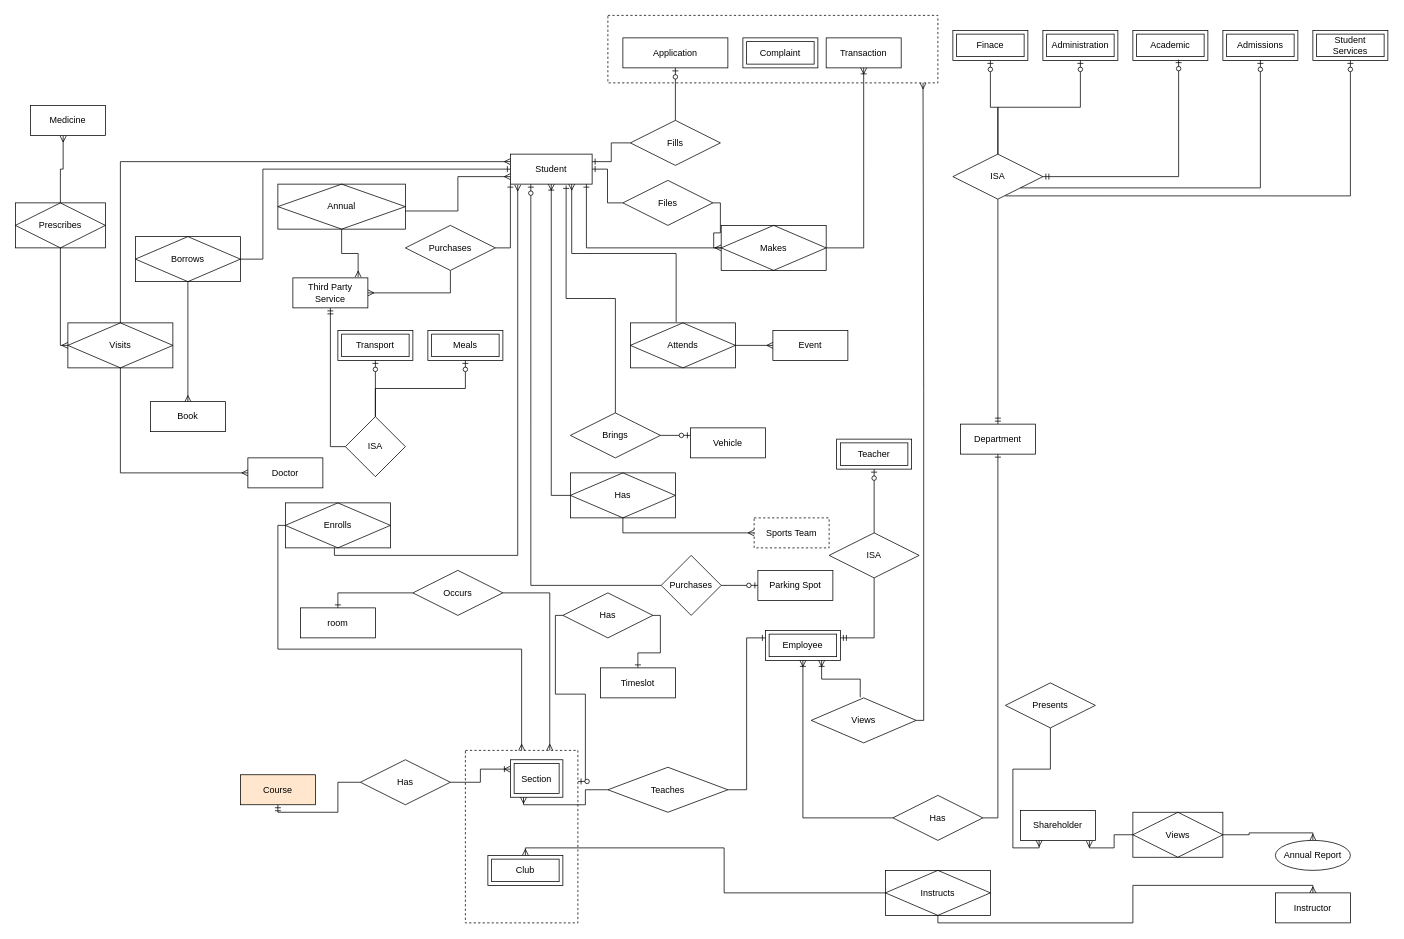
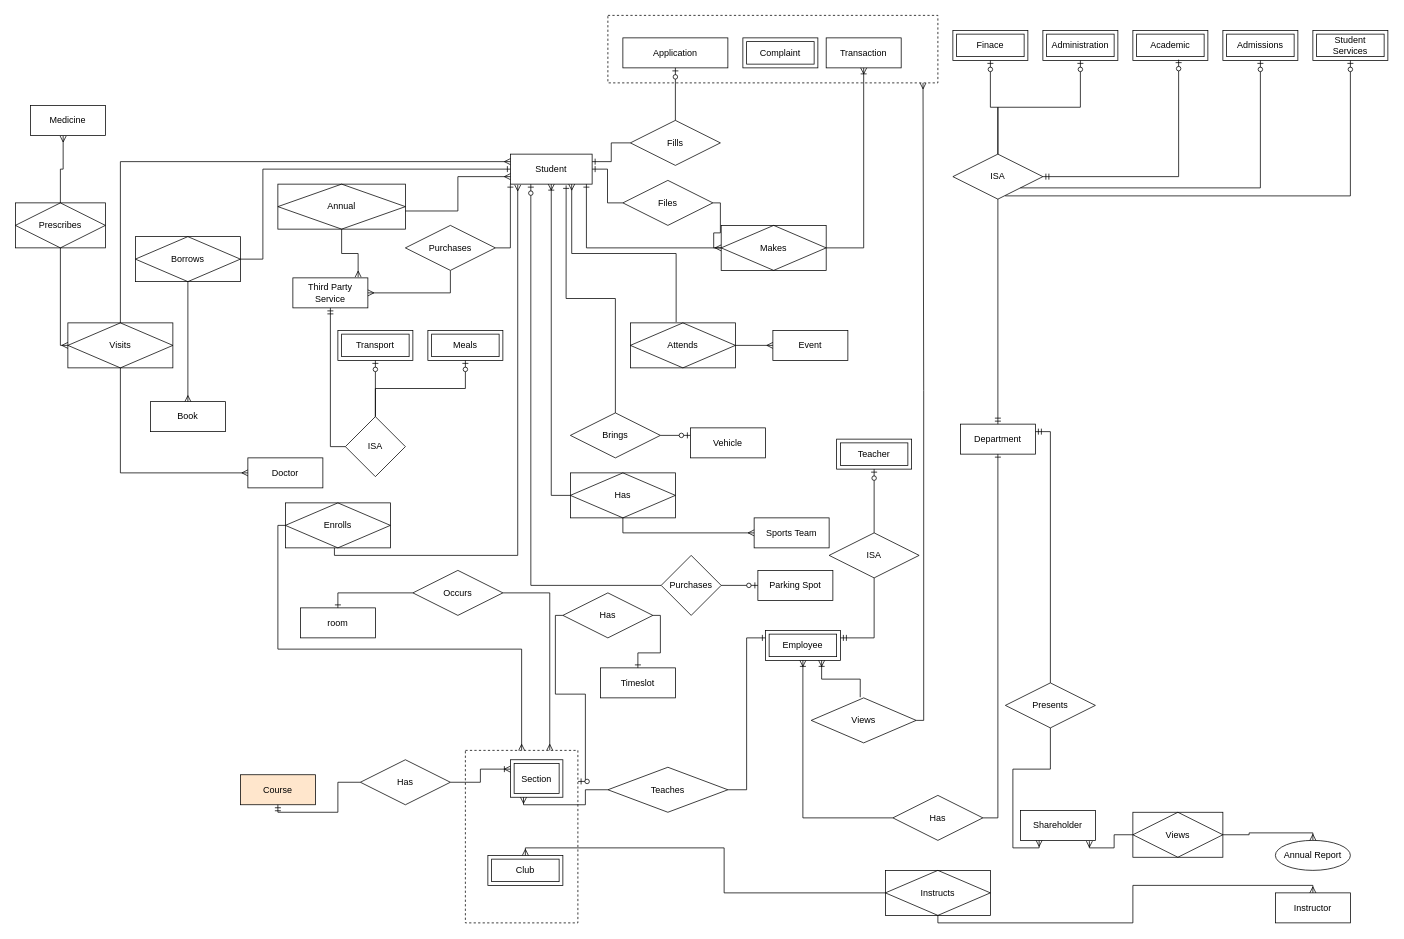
node "Sports Team": style dashed -> solid
edge "Presents" -> "Department": added
